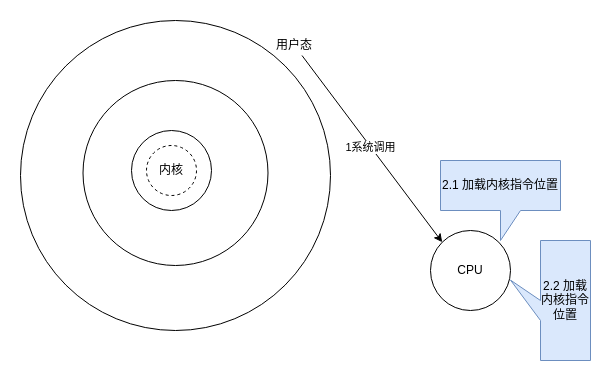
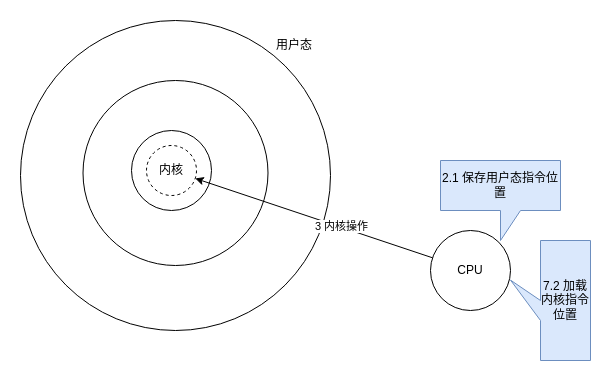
edge "用户态" -> "CPU": removed, label "1系统调用"
node "2.1 加载内核指令位置": label "2.1 加载内核指令位置" -> "2.1 保存用户态指令位置"
edge "CPU" -> "内核": added, label "3 内核操作"
node "2.2 加载内核指令位置": label "2.2 加载内核指令位置" -> "7.2 加载内核指令位置"
